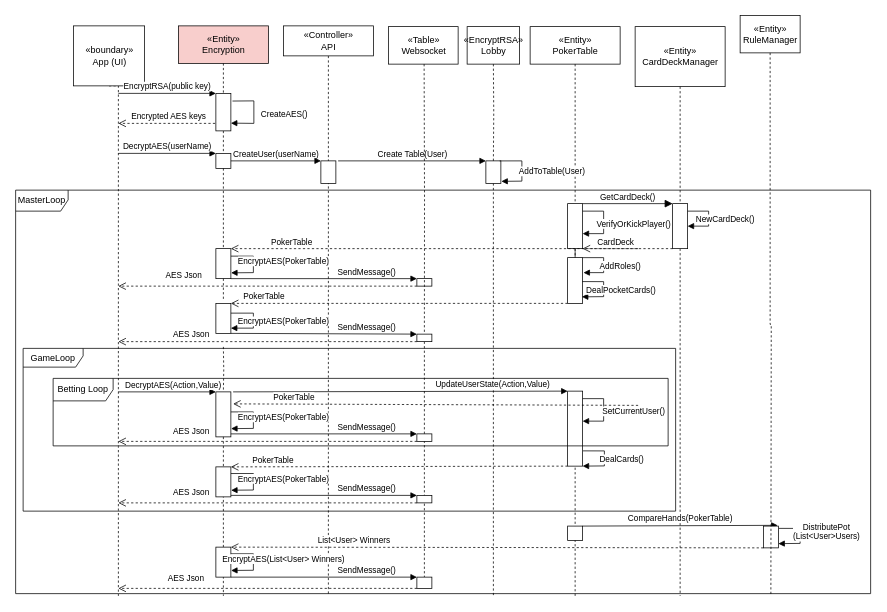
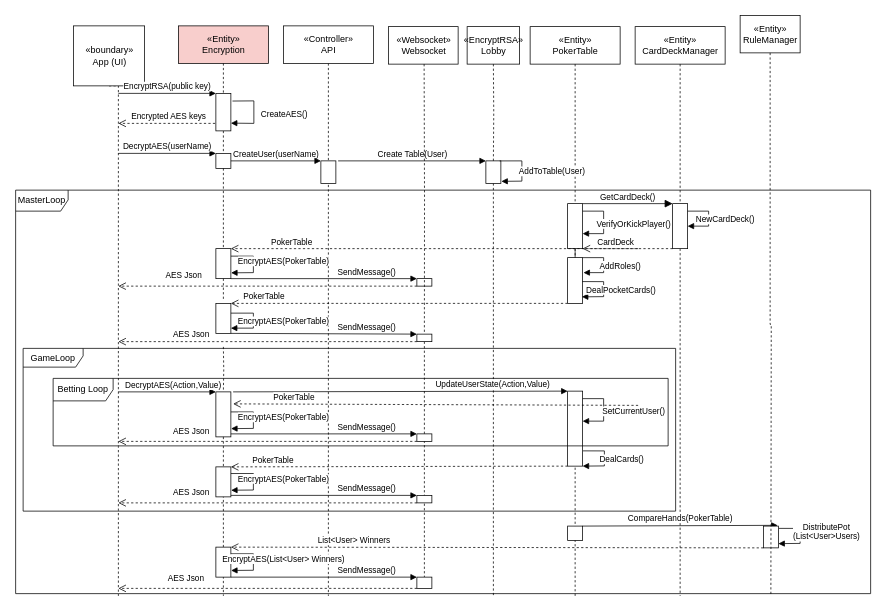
node "«Controller» API": size 90x30 -> 90x38
node "«Table» Websocket": label "«Table» Websocket" -> "«Websocket» Websocket"
node "«Entity» CardDeckManager": size 90x60 -> 90x38
